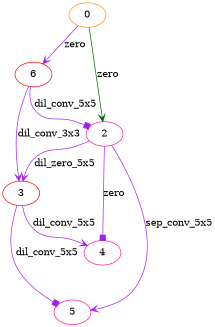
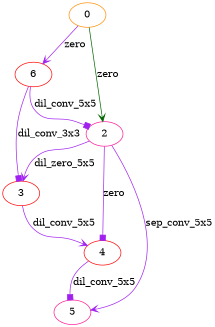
edge "6" -> "3": arrowhead vee -> box
node "4": color deeppink -> red
edge "3" -> "5": now "4" -> "5"
